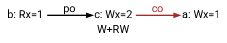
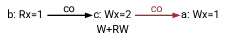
edge "b: Rx=1" -> "c: Wx=2": label "po" -> "co"
